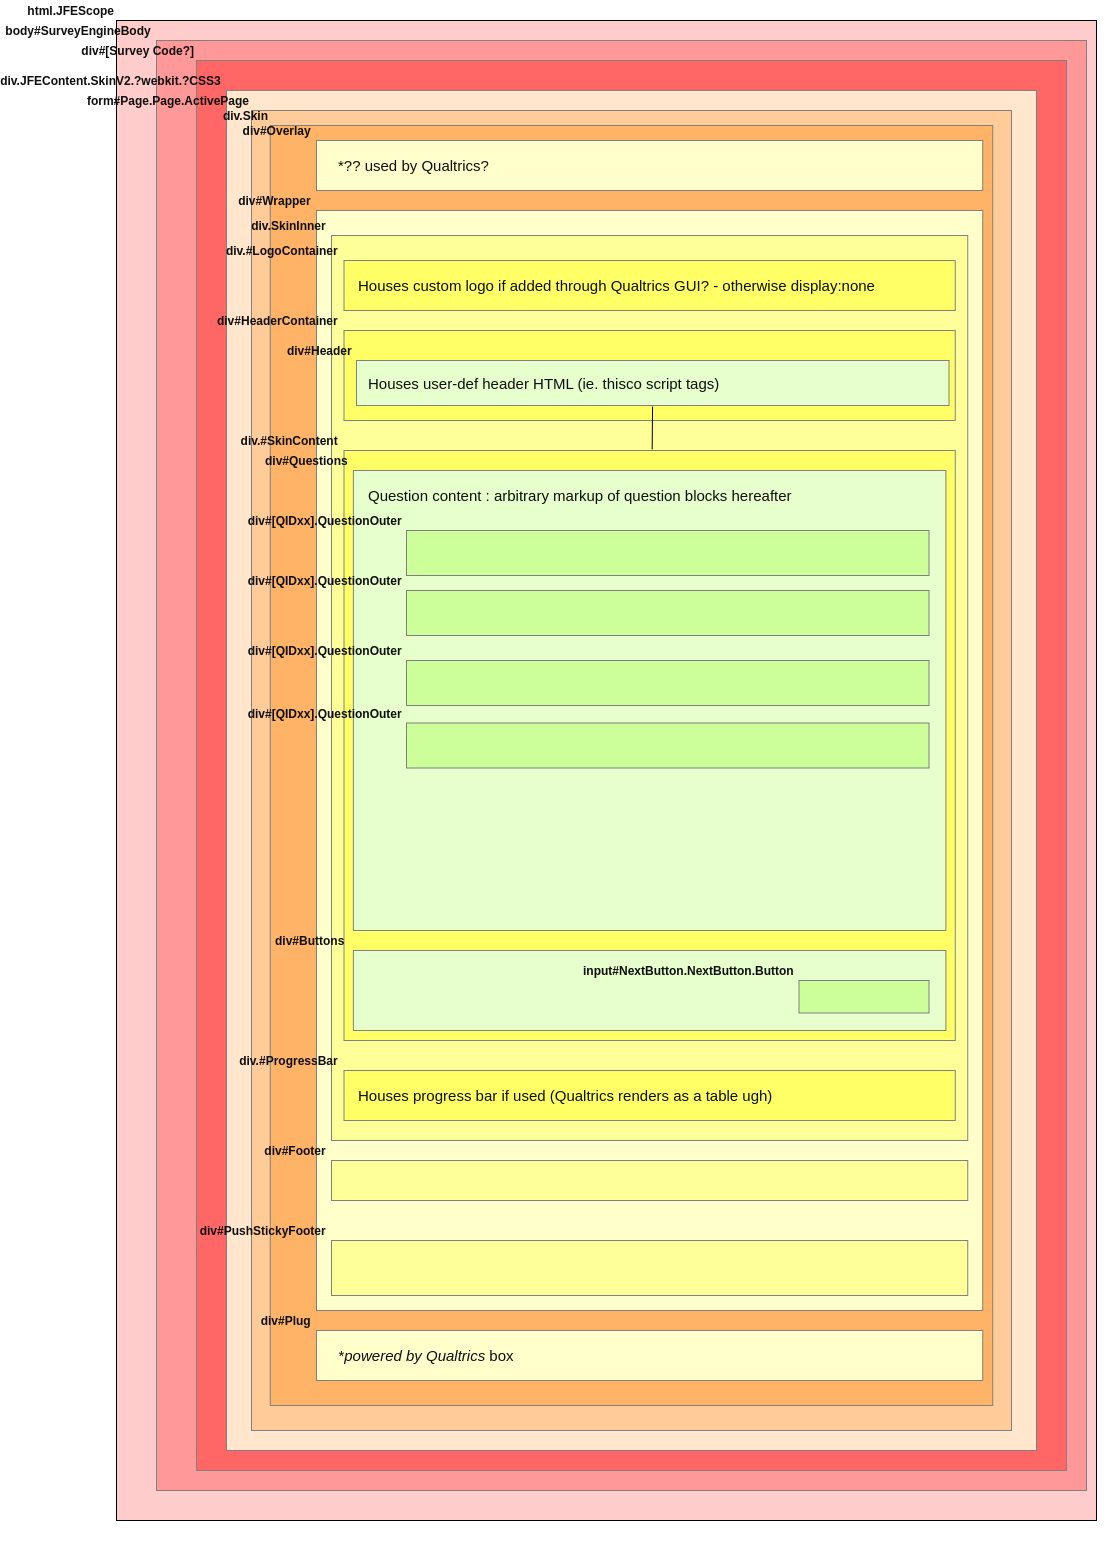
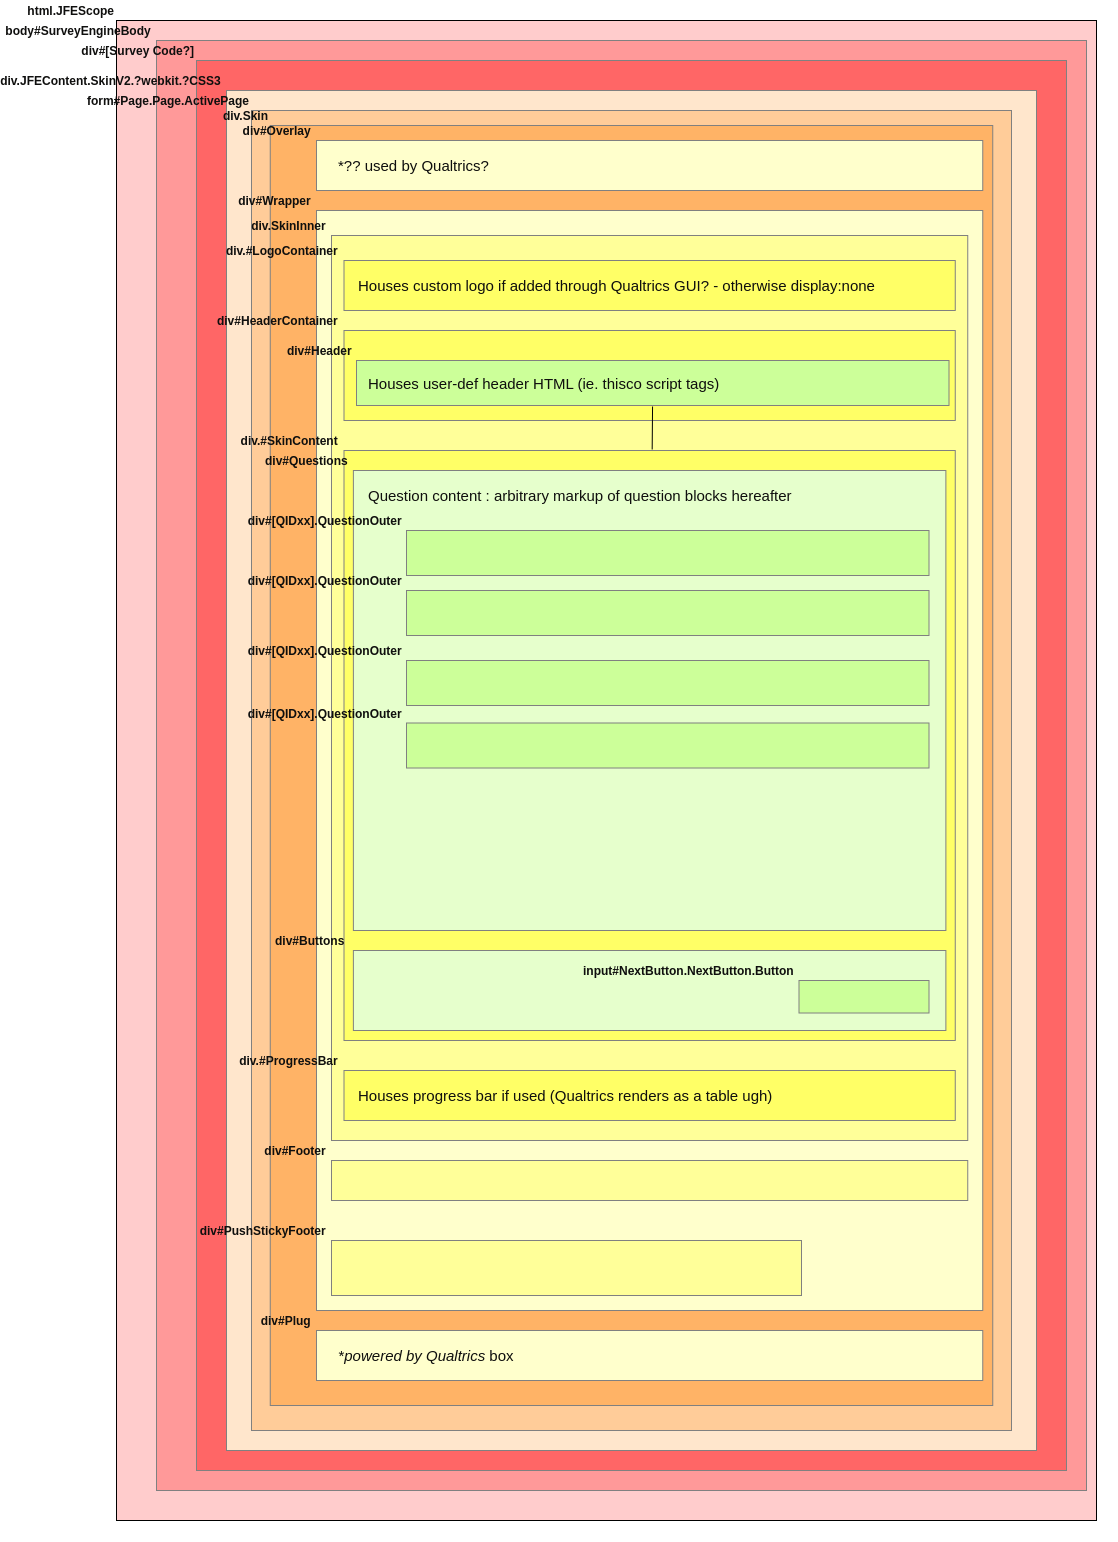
node "div#Header": fillcolor #e6ffcc -> #ccff99
node "div#PushStickyFooter": size 636x55 -> 470x55
